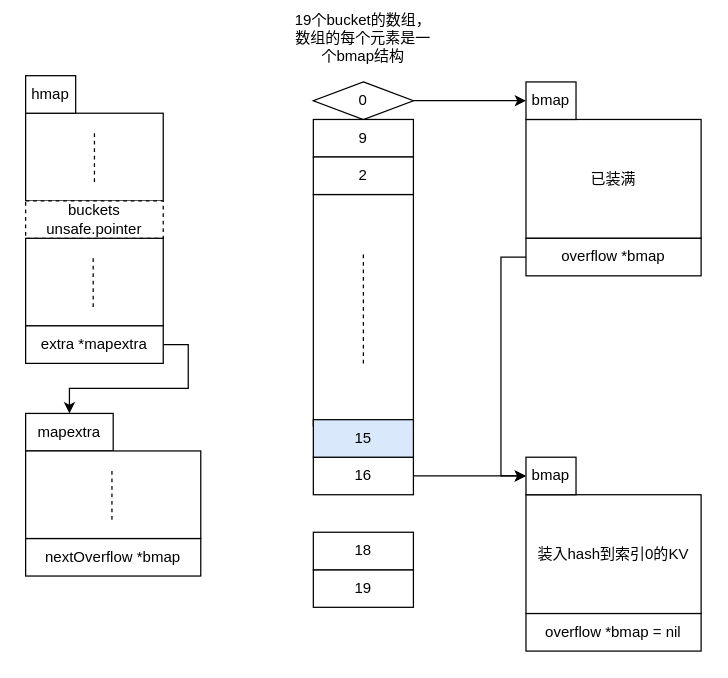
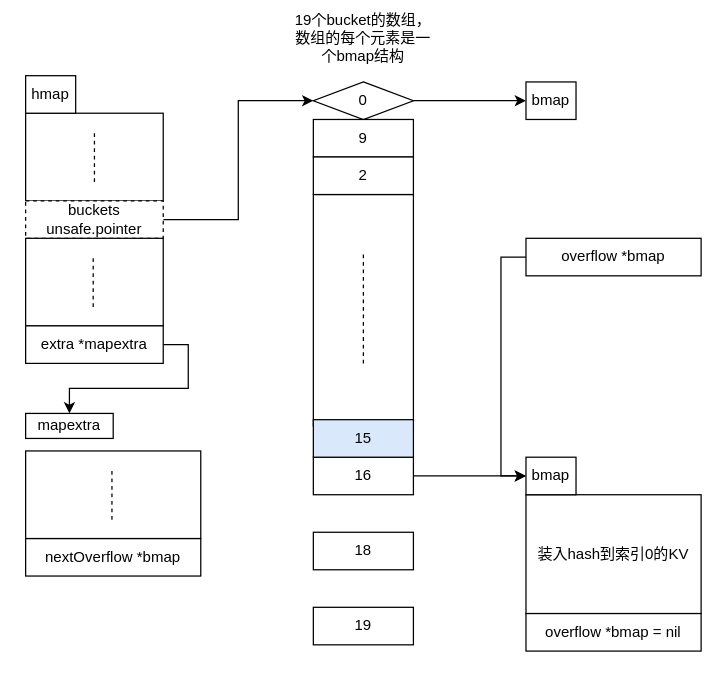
edge "buckets unsafe.pointer" -> "0": added
node "已装满": removed
node "mapextra": size 88x38 -> 88x25
node "19": moved (363, 588) -> (363, 626)
